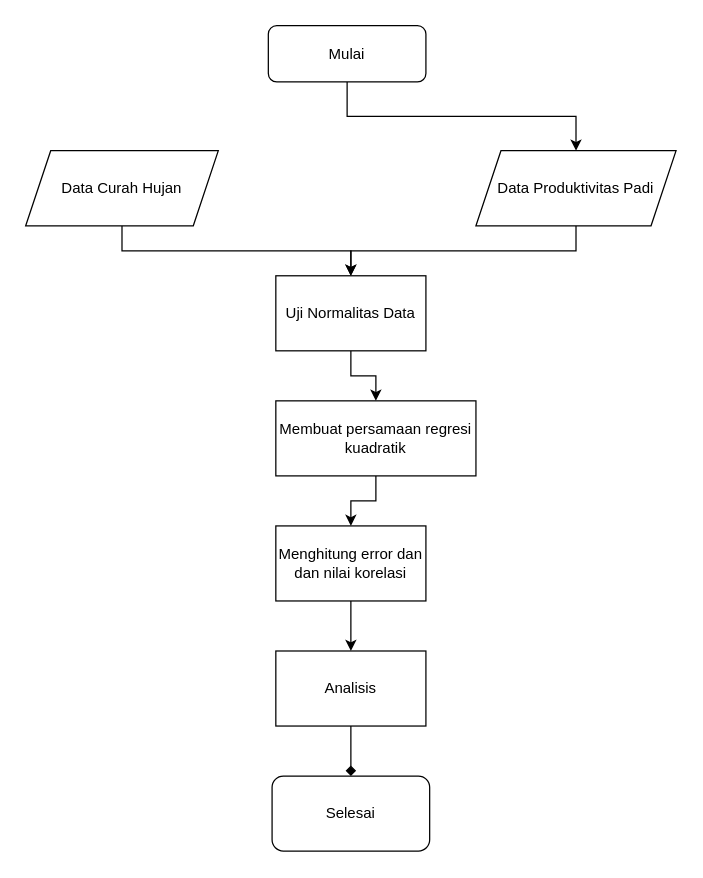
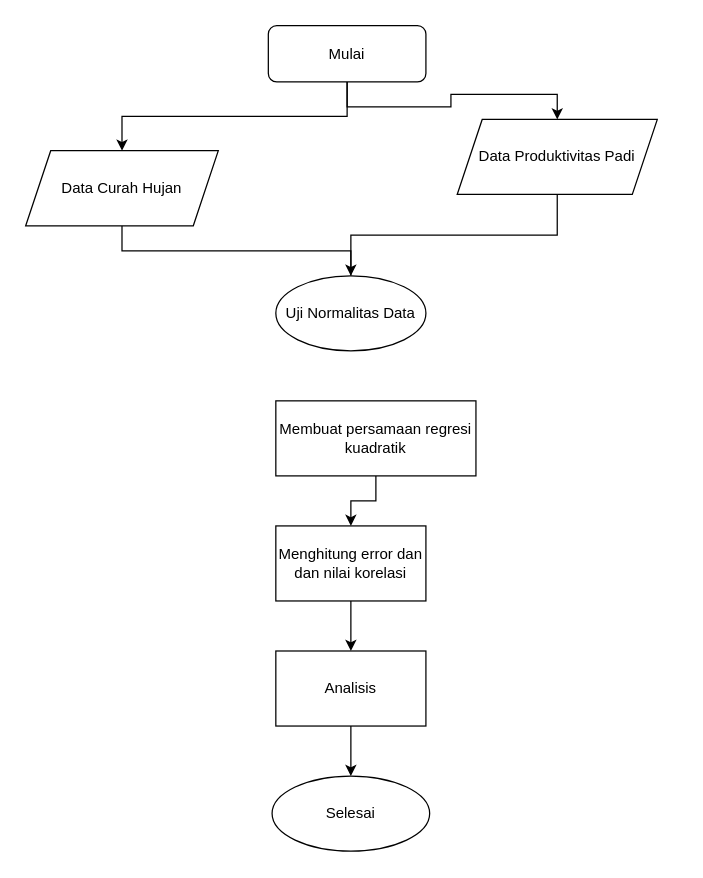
edge "Mulai" -> "Data Curah Hujan": added
node "Data Produktivitas Padi": moved (576, 188) -> (557, 157)
edge "Data Curah Hujan" -> "Uji Normalitas Data": arrowhead classic -> none
node "Uji Normalitas Data": shape rectangle -> ellipse
edge "Uji Normalitas Data" -> "Membuat persamaan regresi kuadratik": removed
edge "Analisis" -> "Selesai": arrowhead diamond -> classic
node "Selesai": shape rounded rectangle -> ellipse
